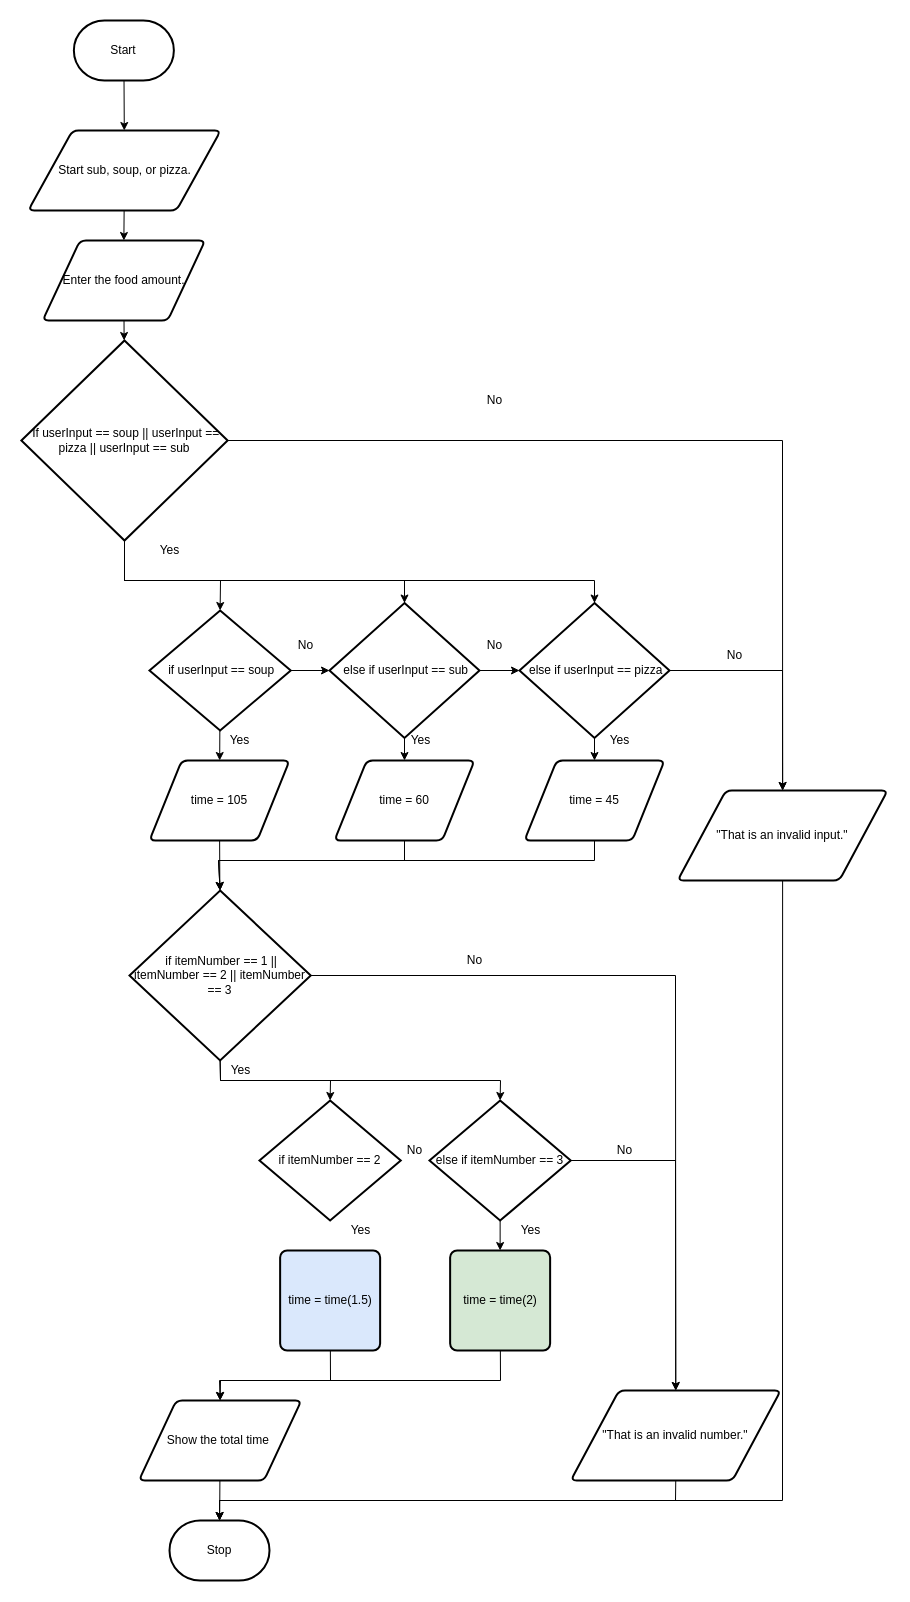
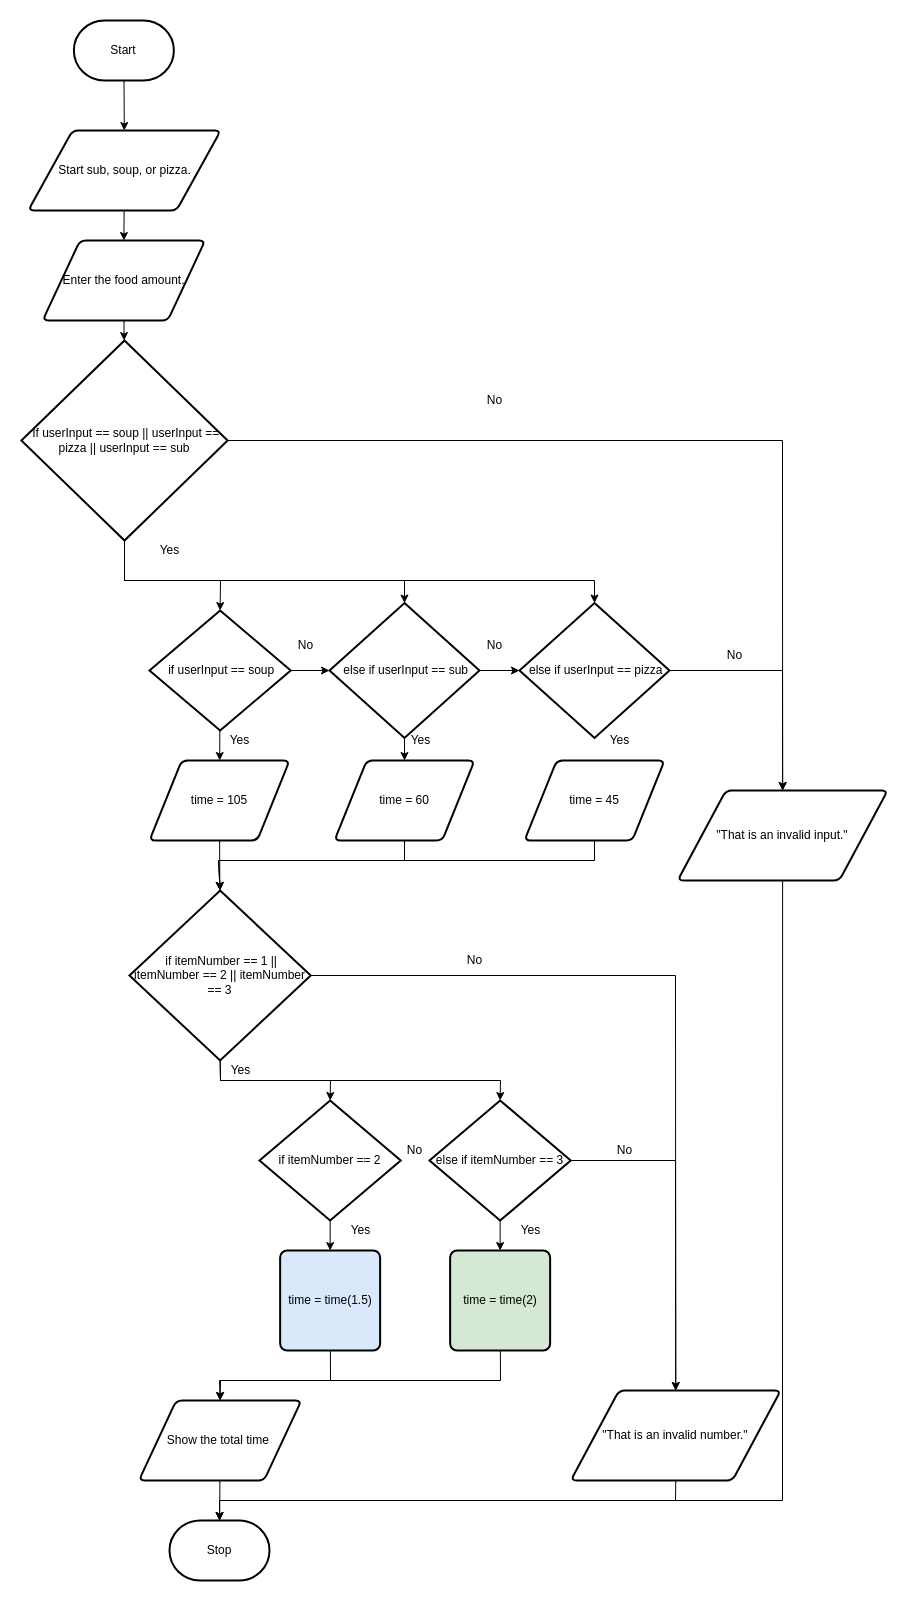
edge "else if userInput == pizza" -> "time = 45": removed
edge "if itemNumber == 2" -> "time = time(1.5)": added
